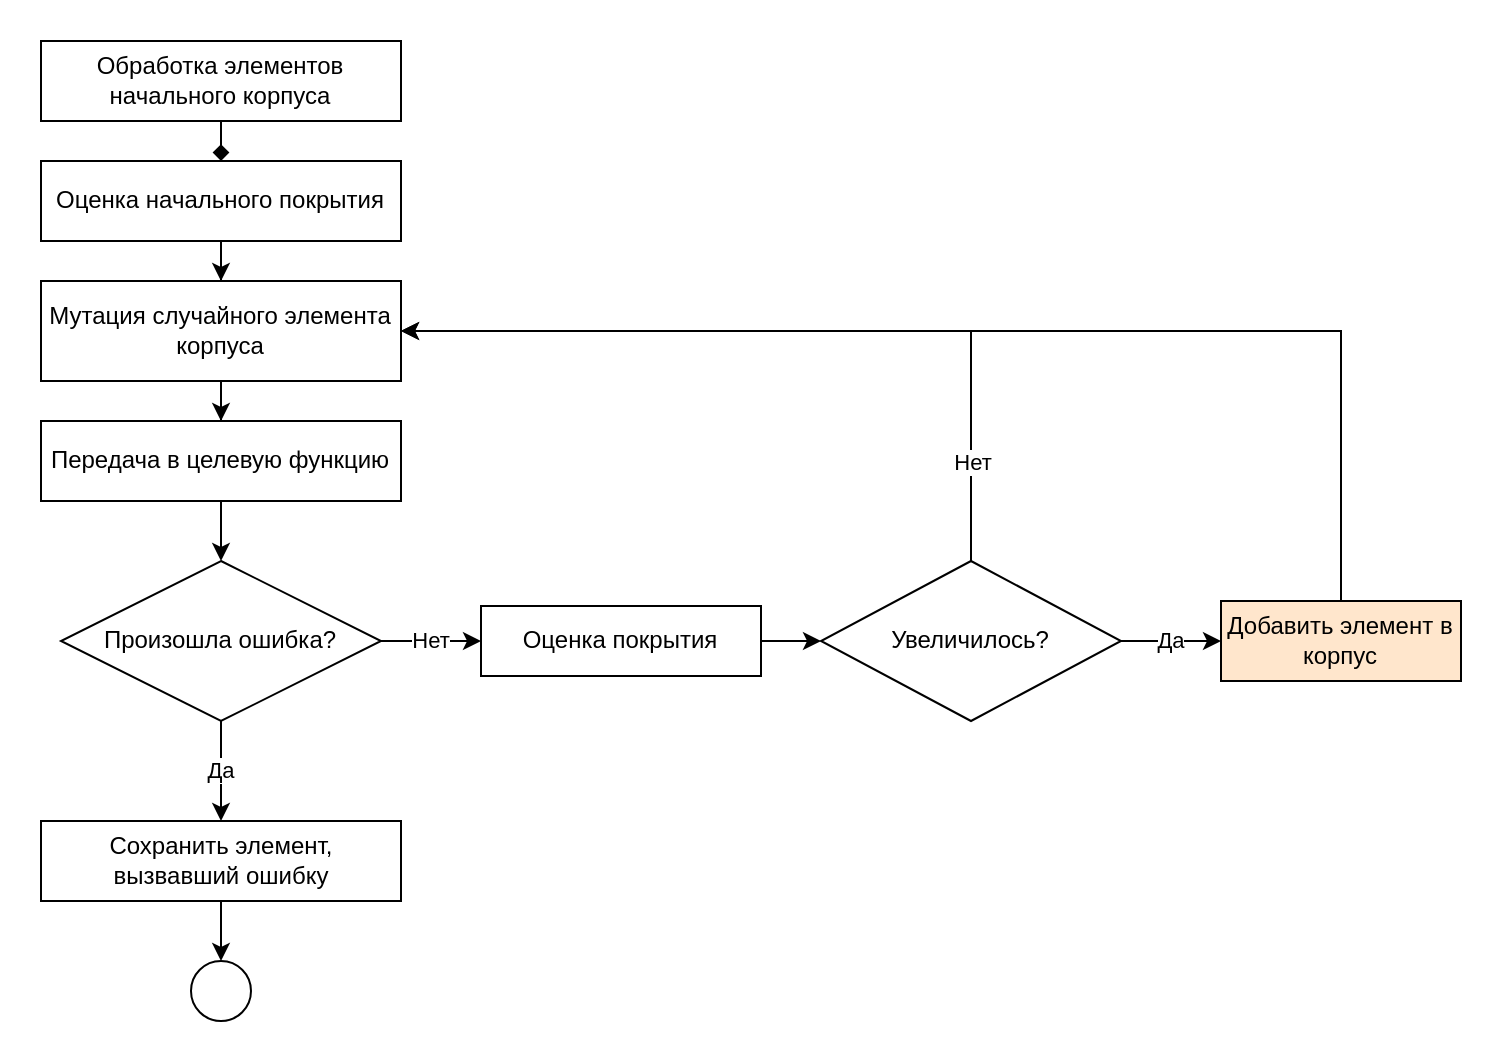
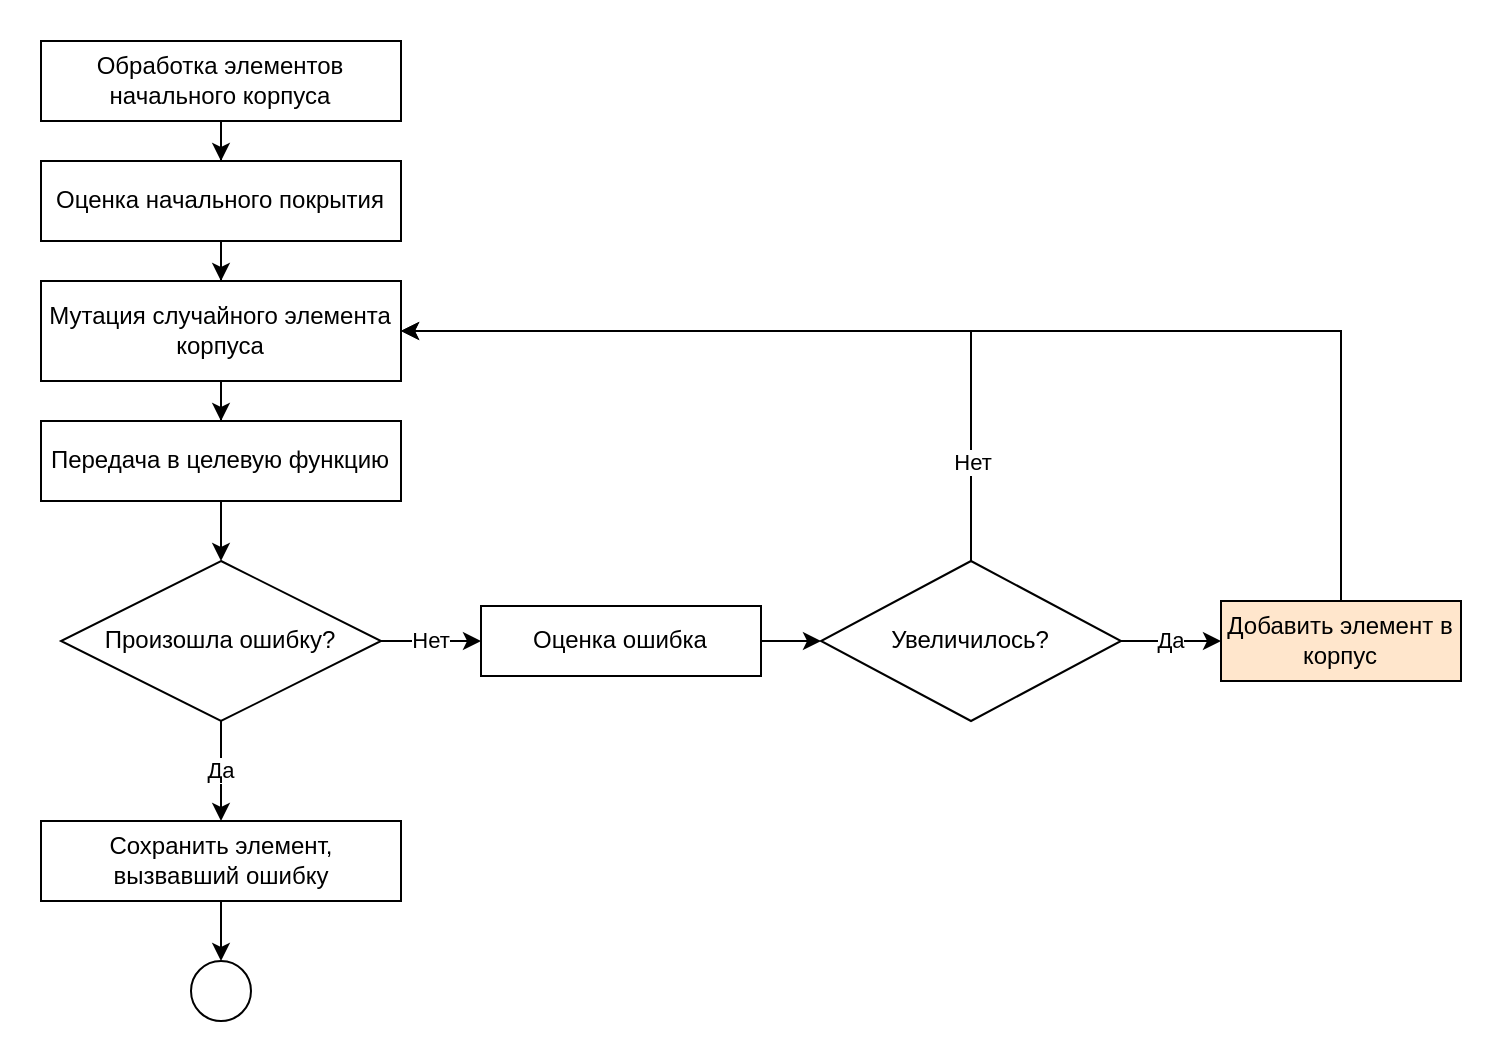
edge "Обработка элементов начального корпуса" -> "Оценка начального покрытия": arrowhead diamond -> classic
node "Произошла ошибка?": label "Произошла ошибка?" -> "Произошла ошибку?"
node "Оценка покрытия": label "Оценка покрытия" -> "Оценка ошибка"
